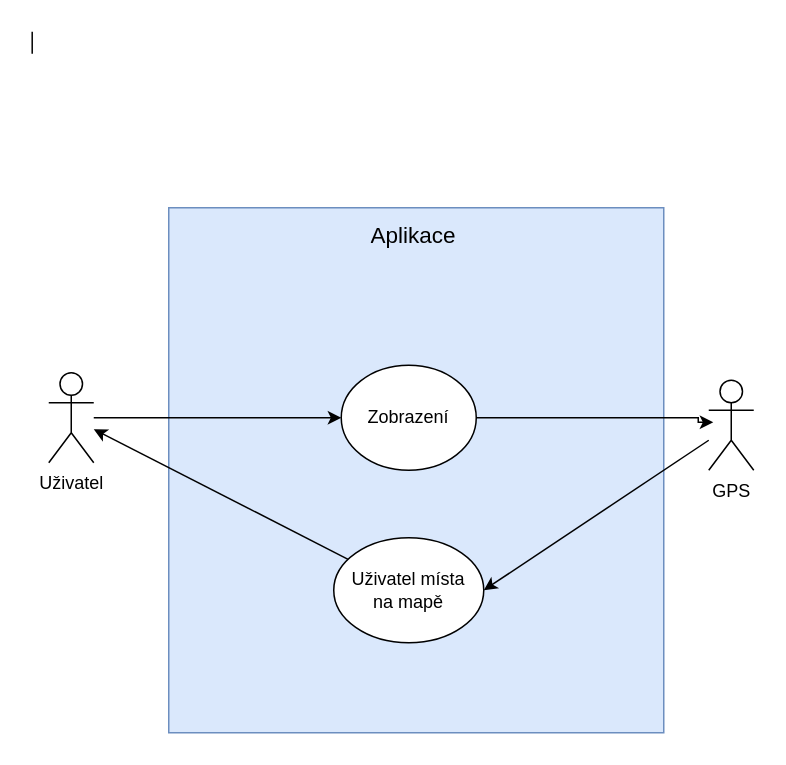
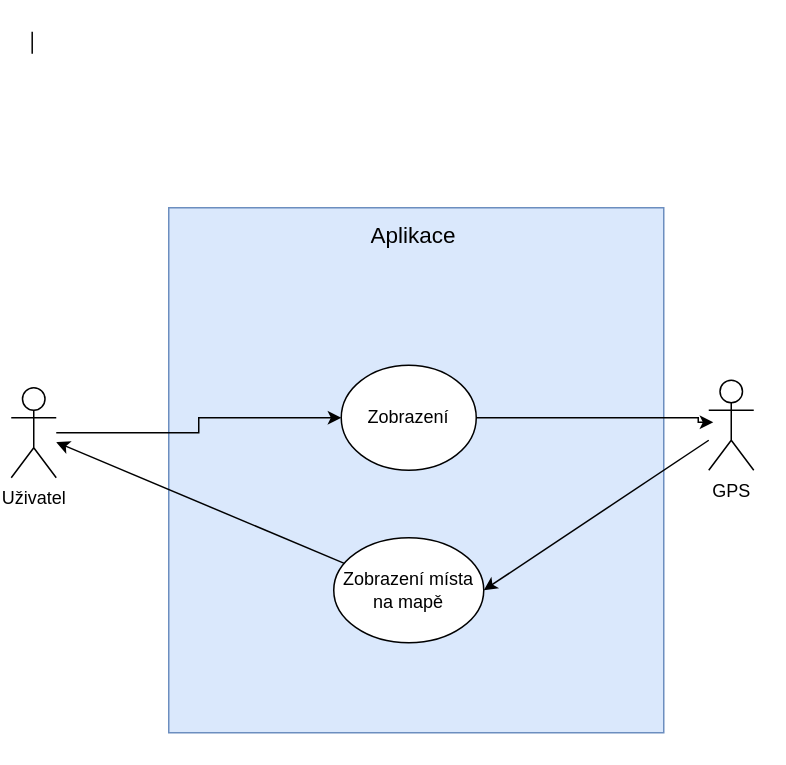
node "Uživatel": moved (71, 418) -> (34, 433)
node "Uživatel místa na mapě": label "Uživatel místa na mapě" -> "Zobrazení místa na mapě"
